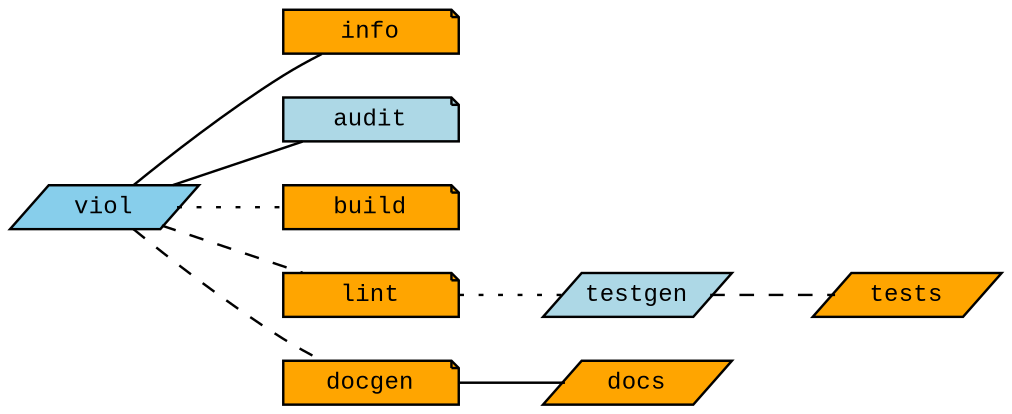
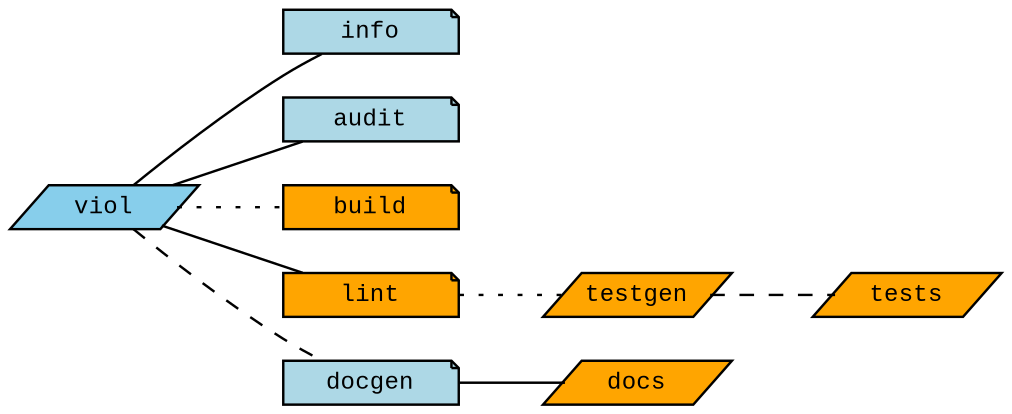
node "info": fillcolor orange -> lightblue
edge "viol" -- "lint": style dashed -> solid
node "testgen": fillcolor lightblue -> orange
node "docgen": fillcolor orange -> lightblue
